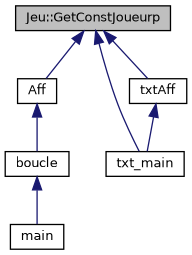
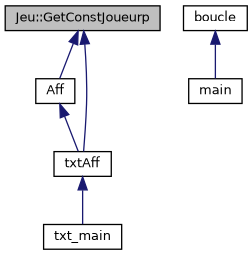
edge "txt_main" -> "Jeu::GetConstJoueurp": removed
edge "boucle" -> "Aff": now "txtAff" -> "Aff"
